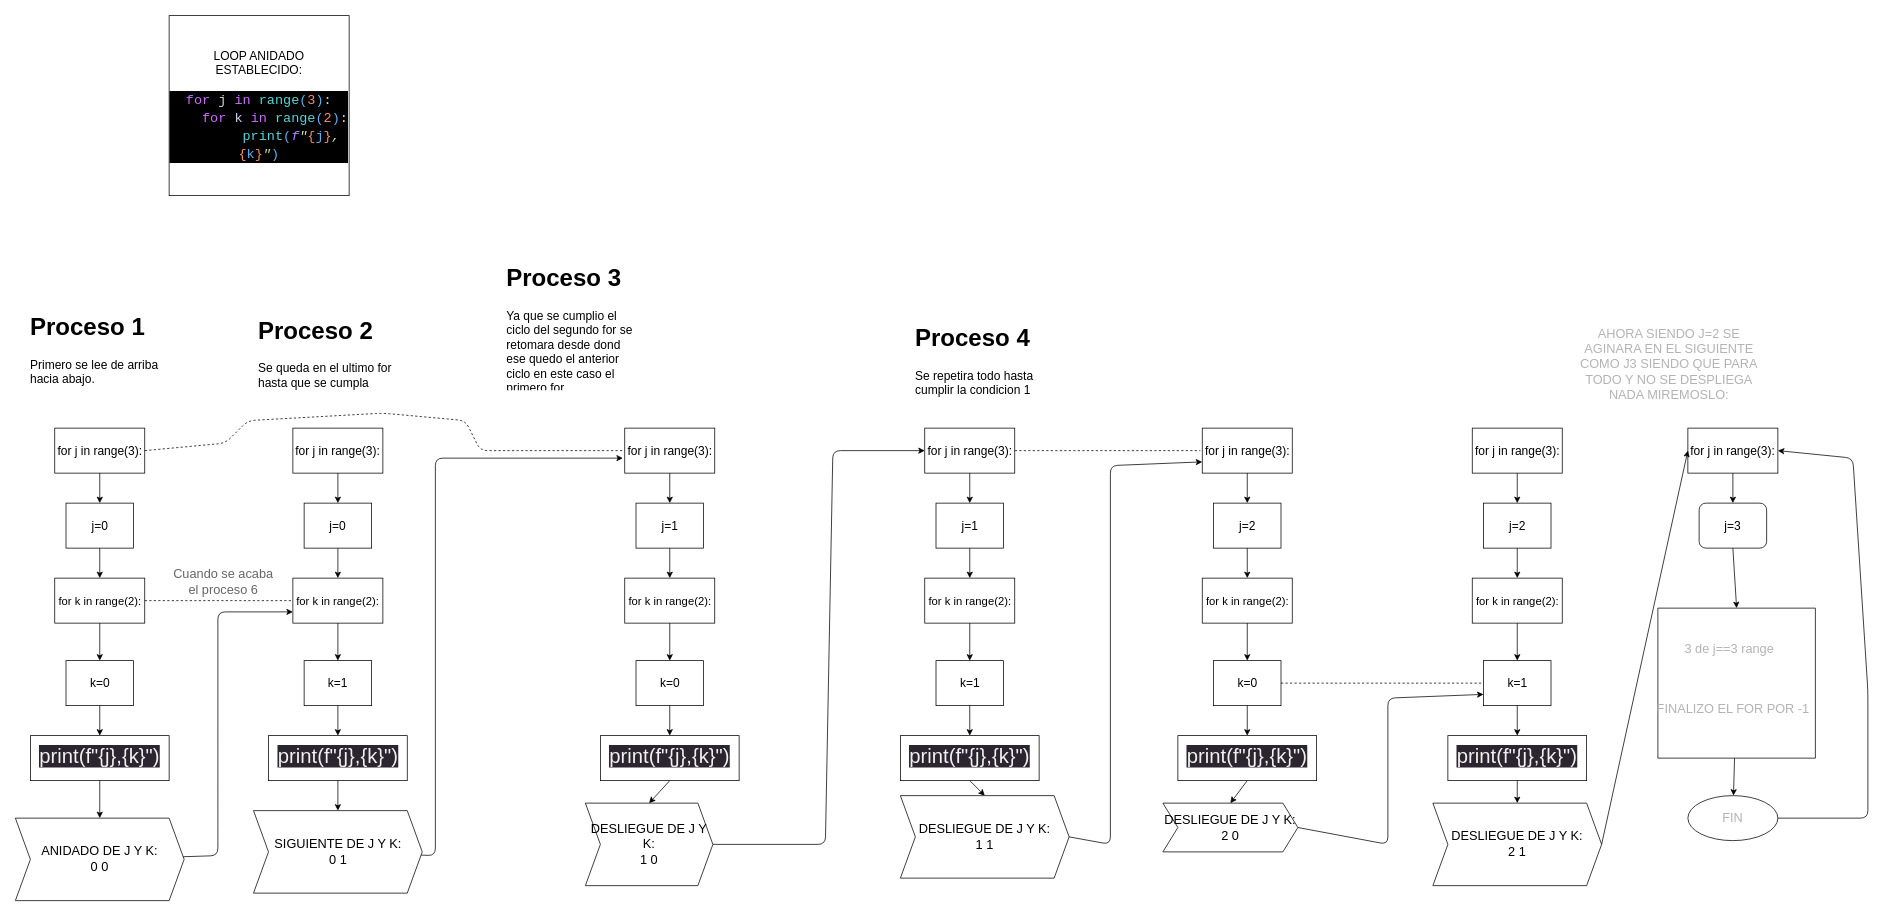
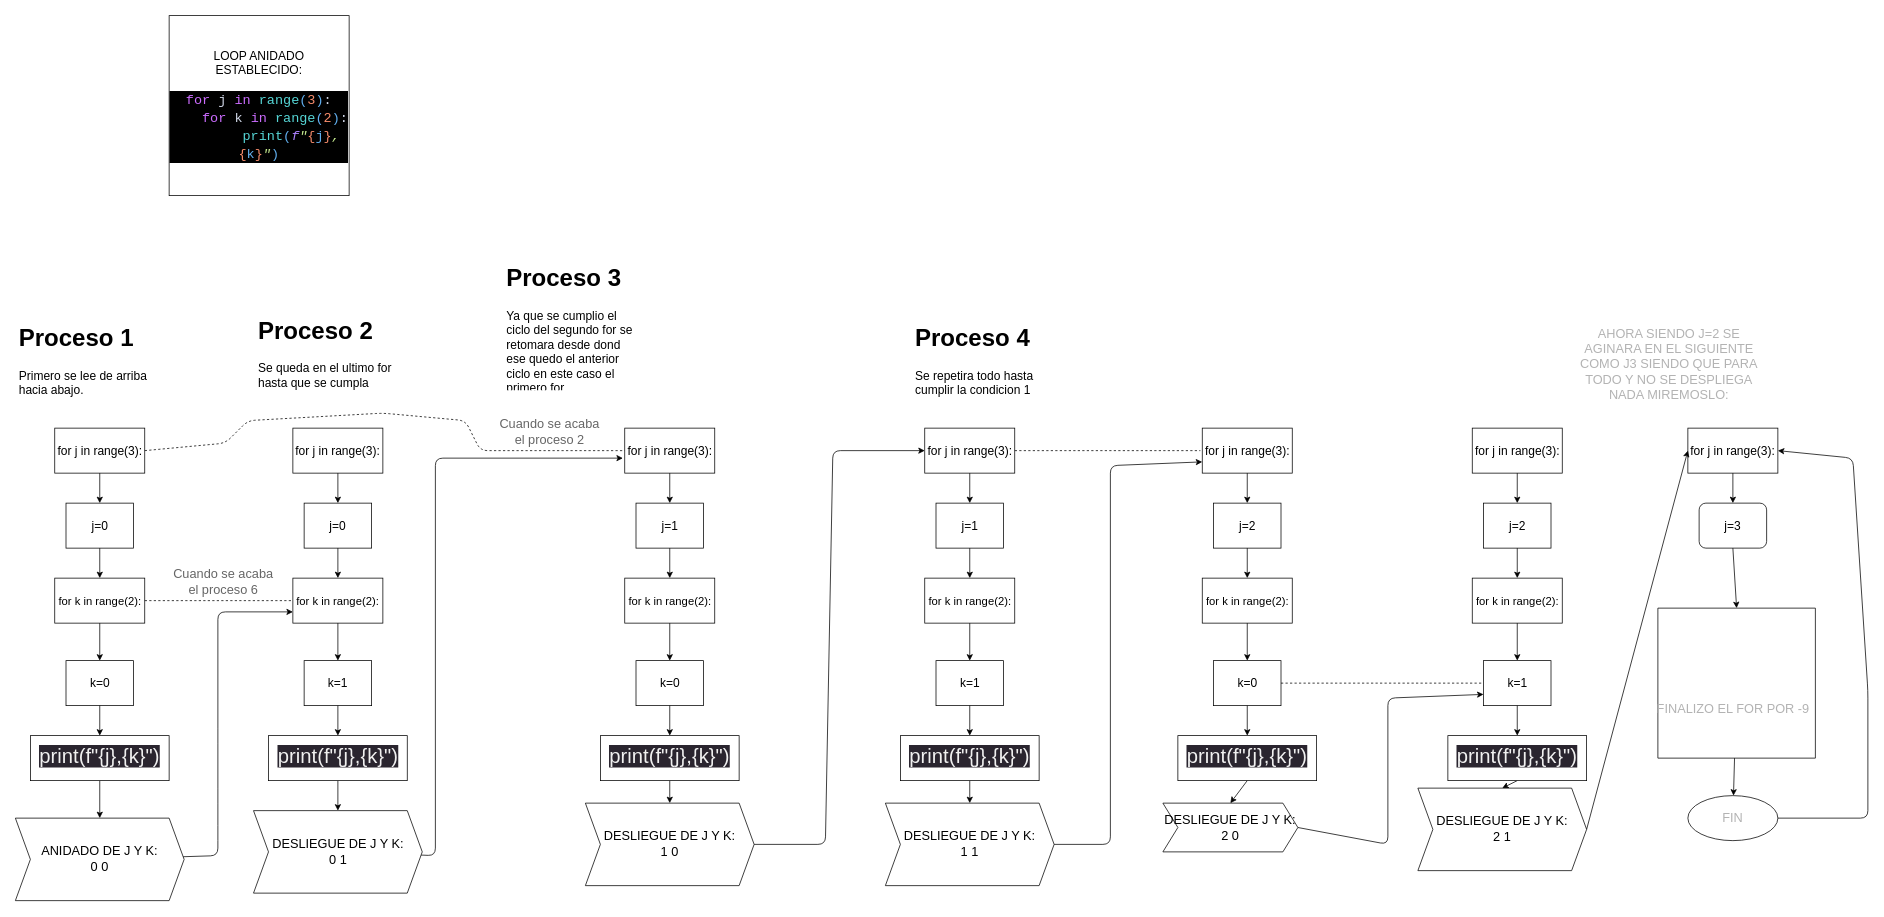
node "Proceso 1Primero se lee de arriba hacia abajo.": moved (98, 349) -> (87, 360)
node "Cuando se acaba el proceso 2": added
node "3 de j==3 range": removed
node "FINALIZO EL FOR POR -1": label "FINALIZO EL FOR POR -1" -> "FINALIZO EL FOR POR -9"
node "DESLIEGUE DE J Y K:1 1": moved (985, 837) -> (970, 844)
node "DESLIEGUE DE J Y K:1 0": size 128x83 -> 169x83
node "DESLIEGUE DE J Y K:2 1": moved (1517, 844) -> (1502, 829)
node "SIGUIENTE DE J Y K:0 1": label "SIGUIENTE DE J Y K:0 1" -> "DESLIEGUE DE J Y K:0 1"
